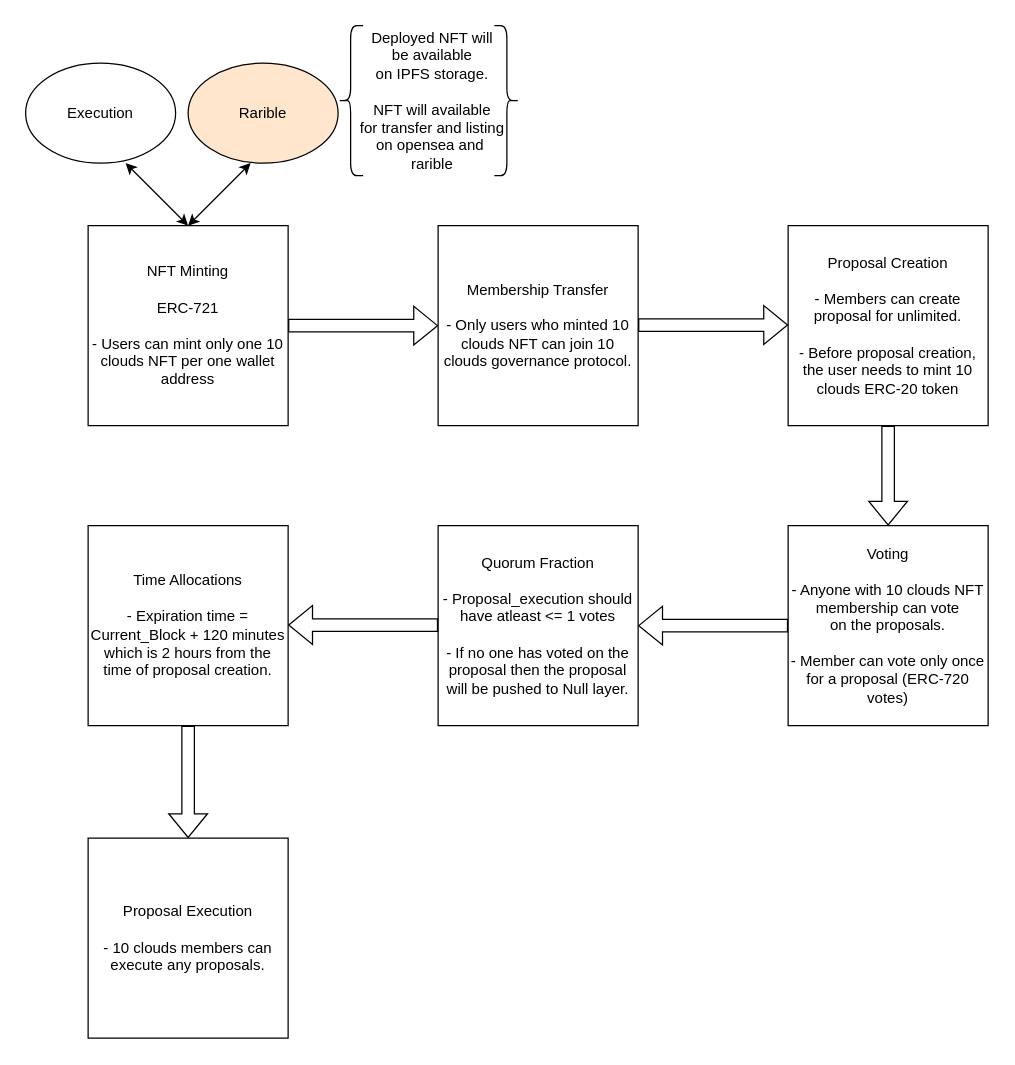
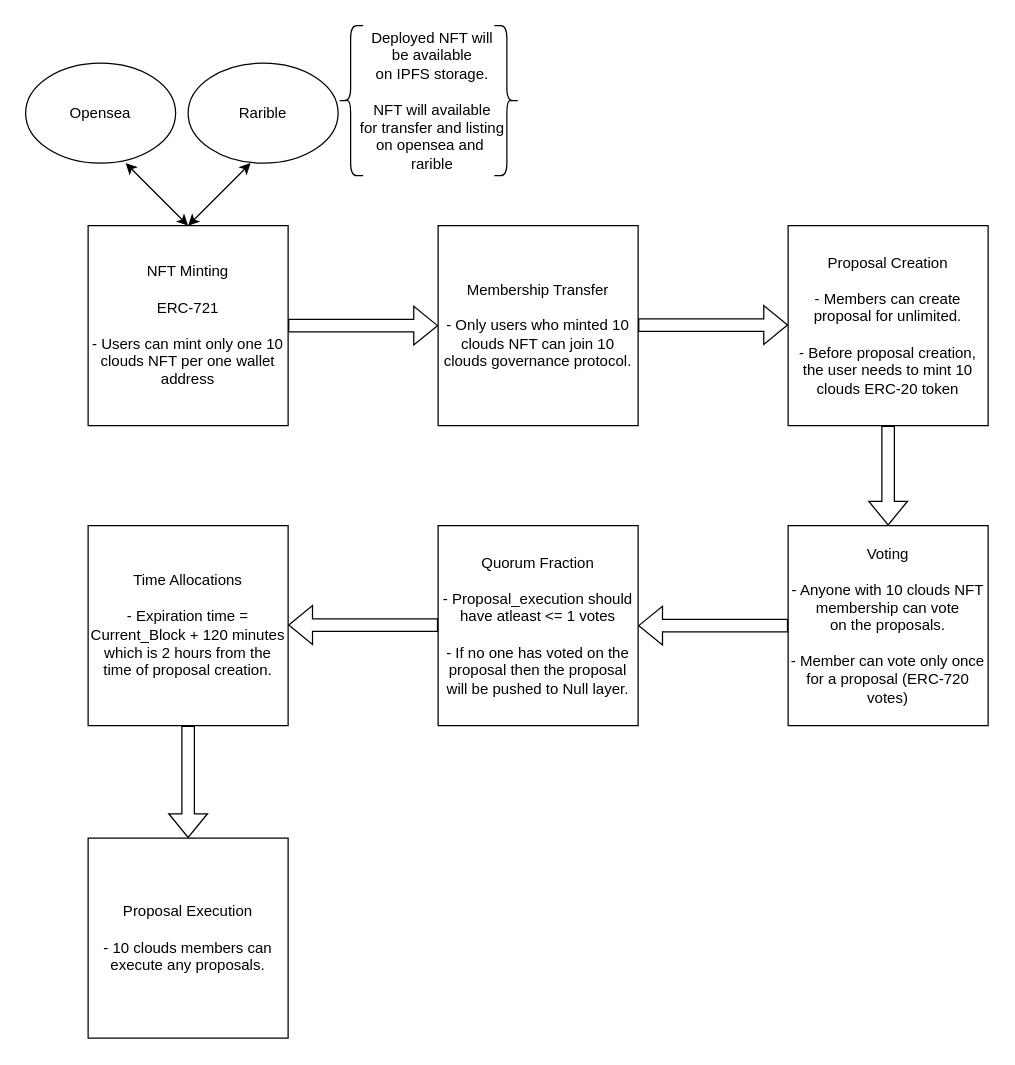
node "Execution": label "Execution" -> "Opensea"
node "Rarible": fillcolor #ffe6cc -> #ffffff
